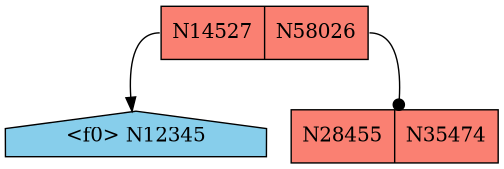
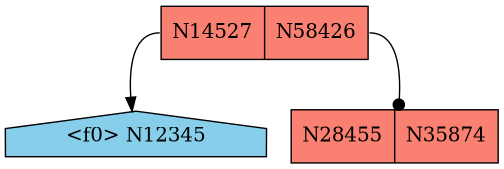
node "N14527": text "N58026" -> "N58426"
node "N28455": text "N35474" -> "N35874"
